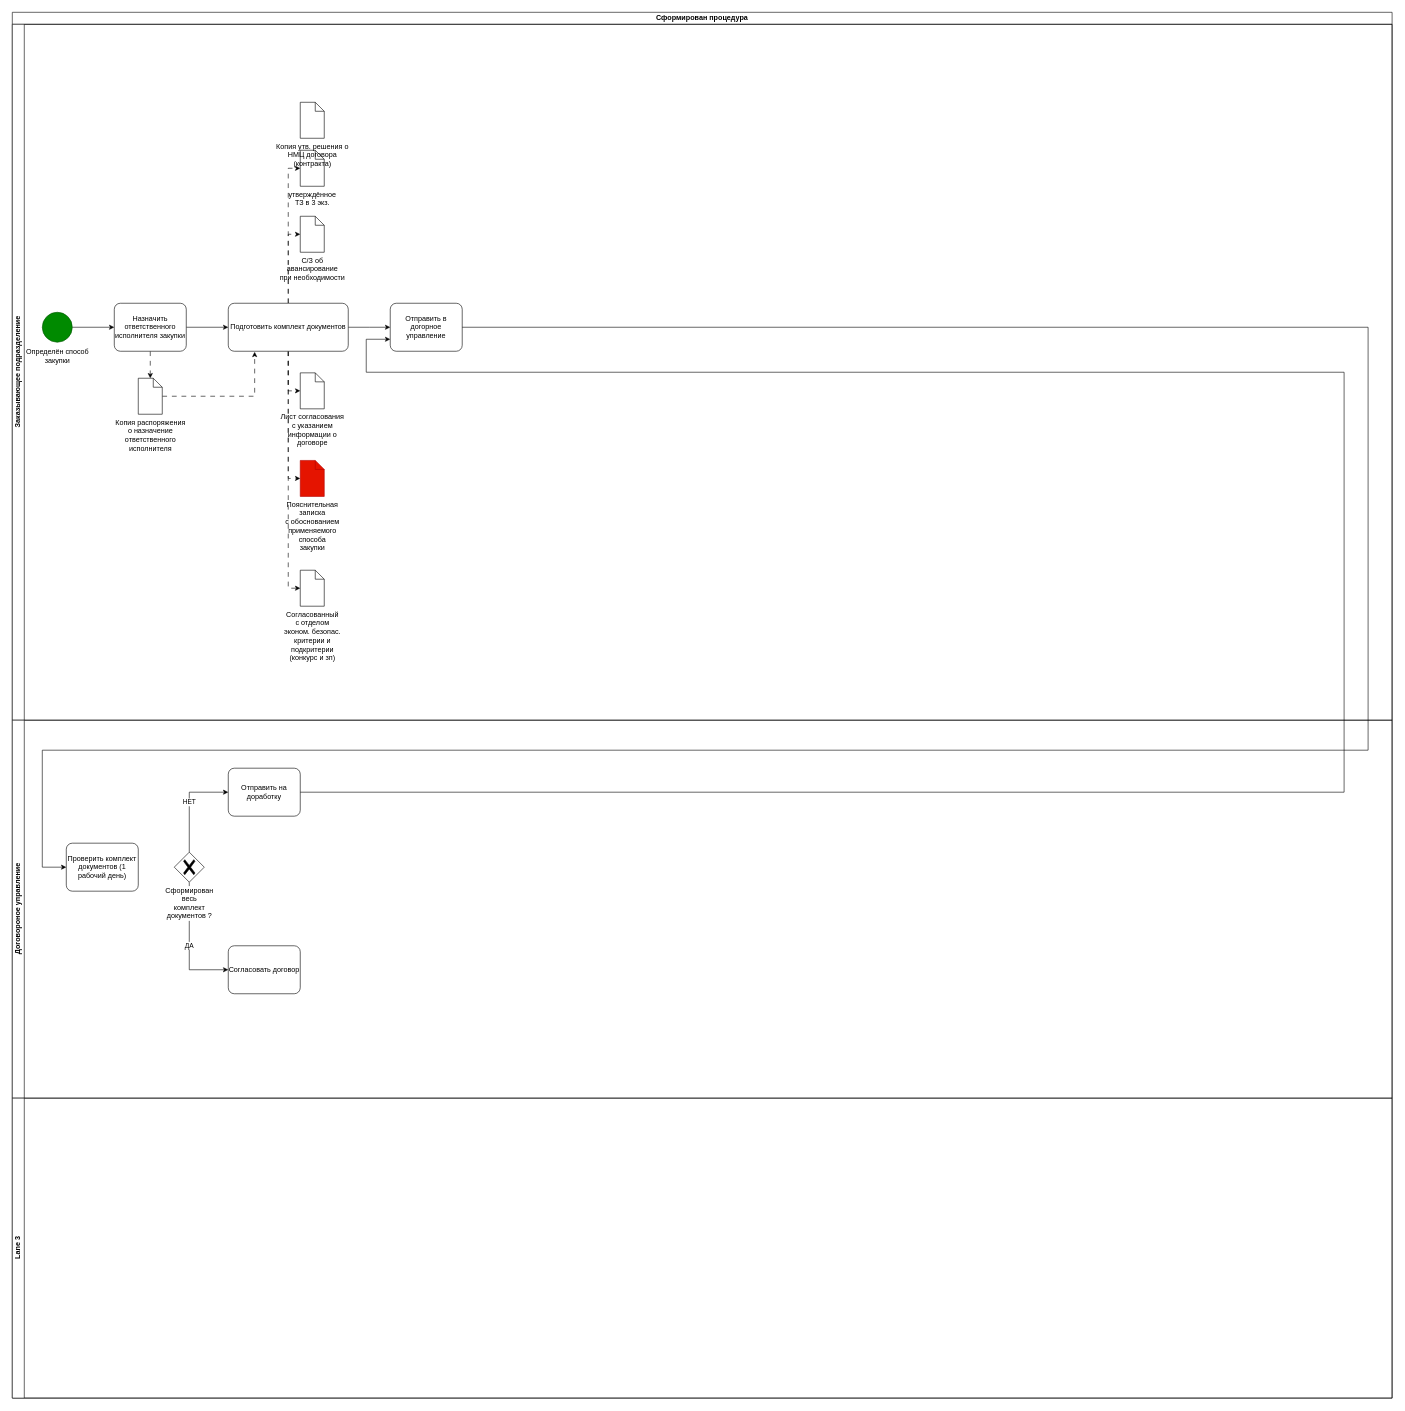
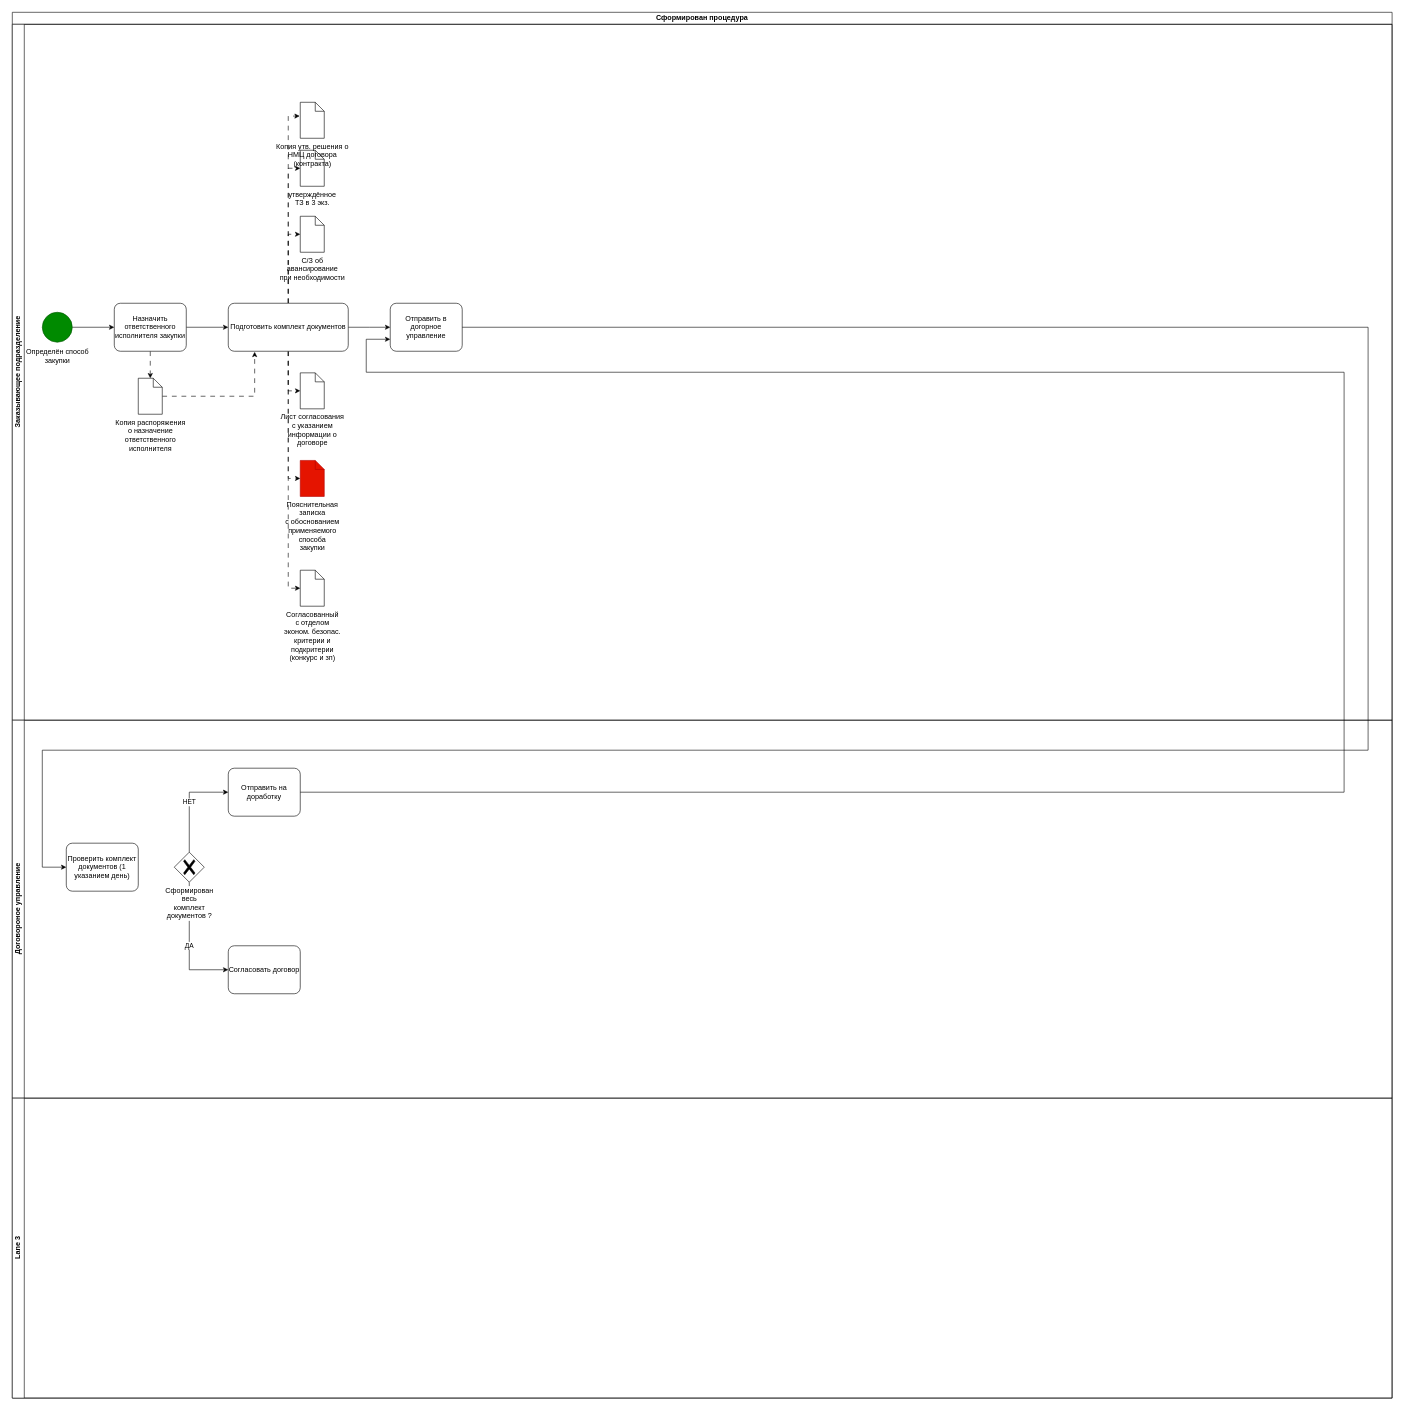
edge "Подготовить комплект документов" -> "Копия утв. решения о НМЦ договора (контракта)": added
node "Проверить комплект документов (1 рабочий день)": label "Проверить комплект документов (1 рабочий день)" -> "Проверить комплект документов (1 указанием день)"
